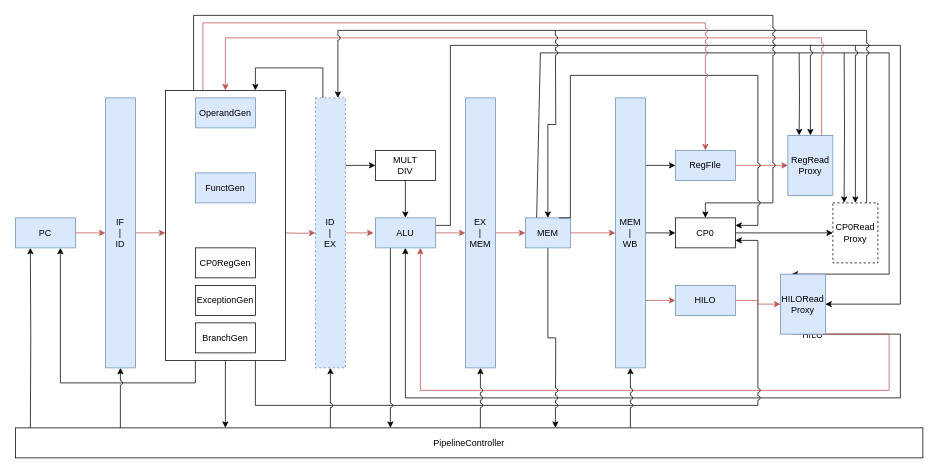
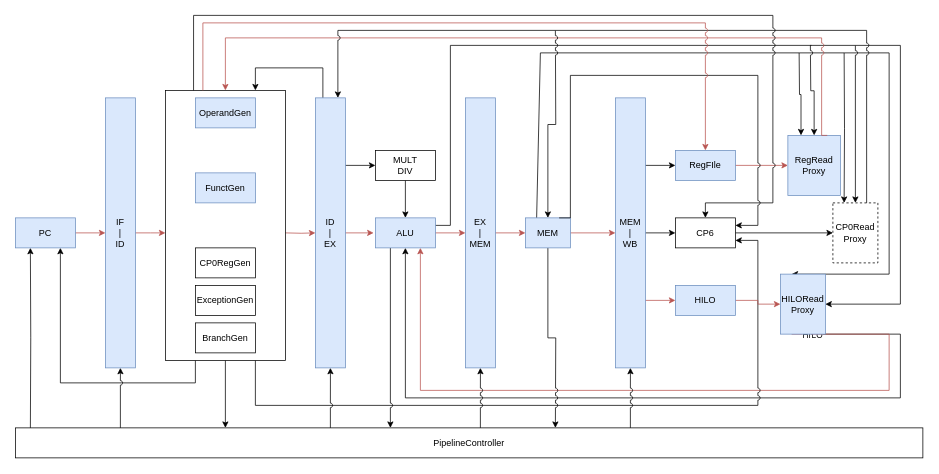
node "RegRead Proxy": size 45x60 -> 53x60
node "ID | EX": style dashed -> solid
node "CP0": label "CP0" -> "CP6"
